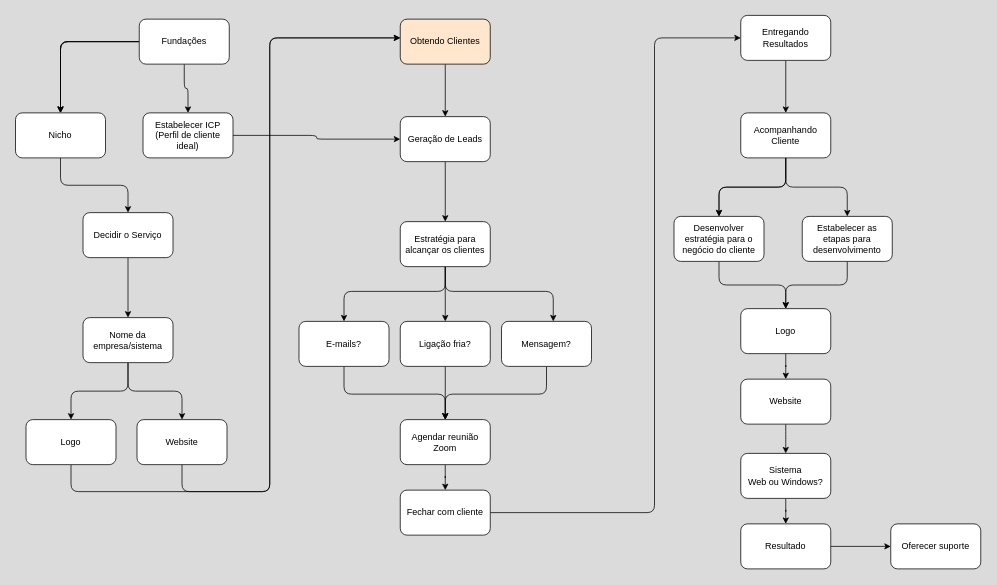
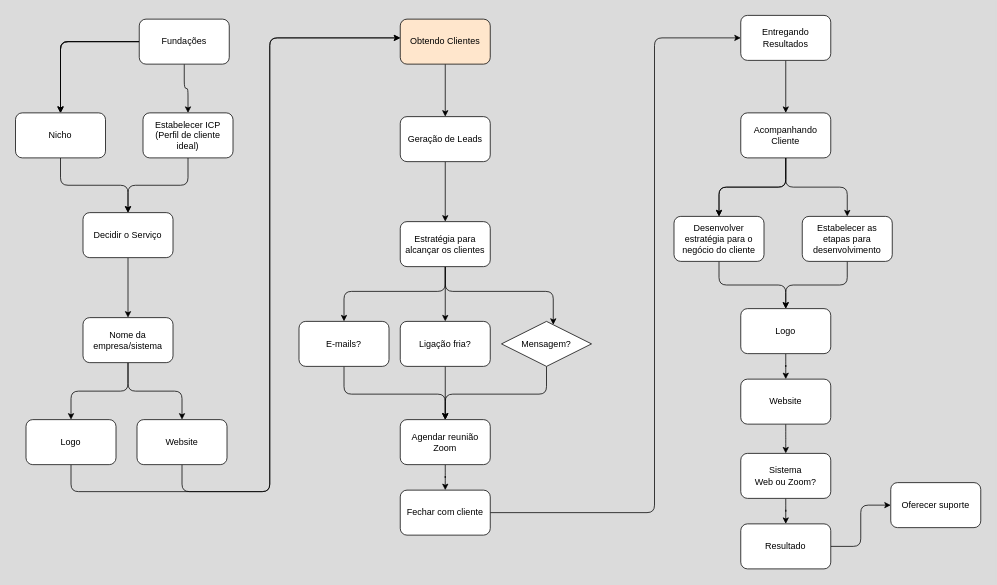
edge "Estabelecer ICP (Perfil de cliente ideal)" -> "Geração de Leads": now "Estabelecer ICP (Perfil de cliente ideal)" -> "Decidir o Serviço"
node "Mensagem?": shape rounded rectangle -> diamond
node "Sistema Web ou Windows?": label "Sistema Web ou Windows?" -> "Sistema Web ou Zoom?"
node "Oferecer suporte": moved (936, 546) -> (936, 505)
